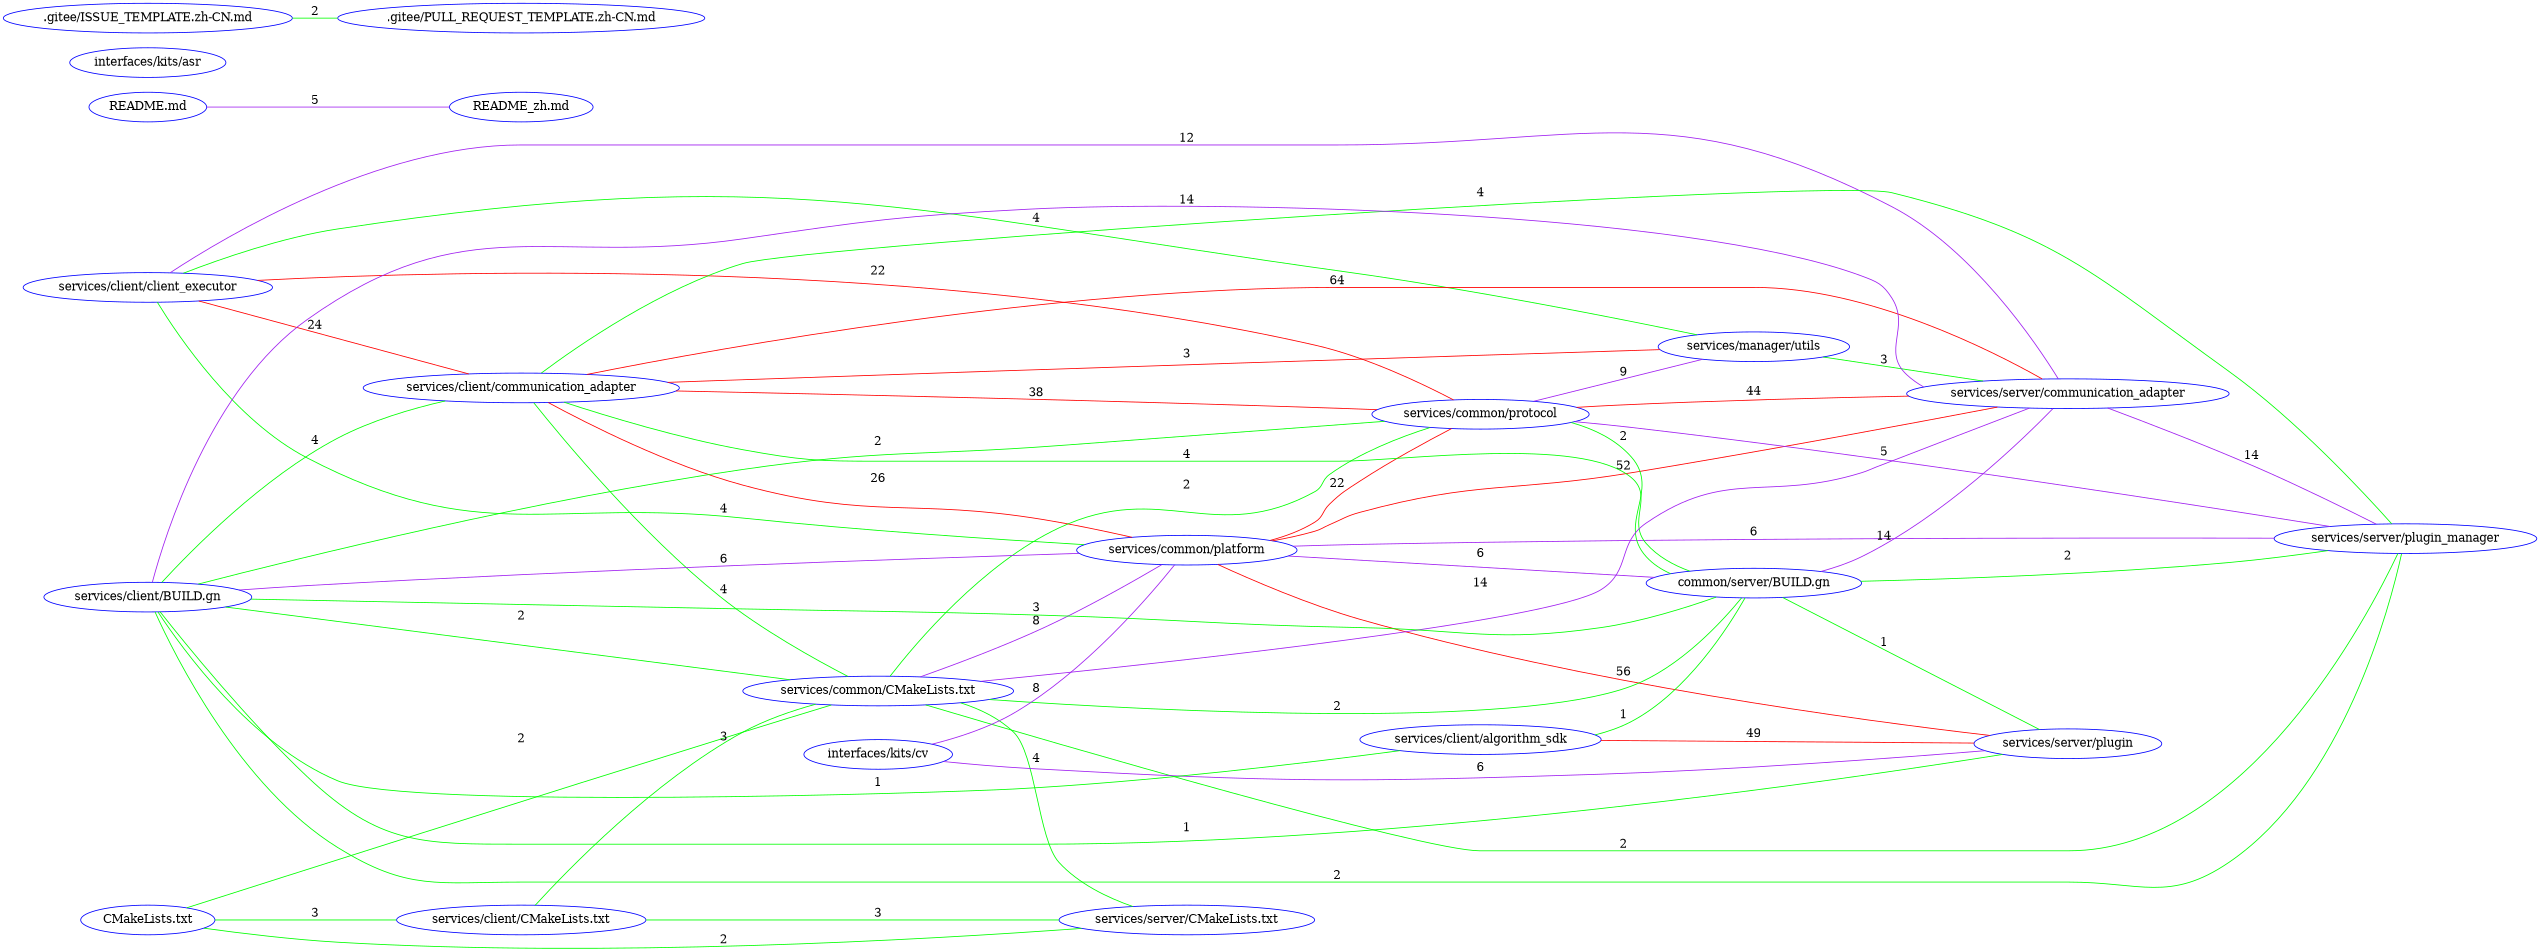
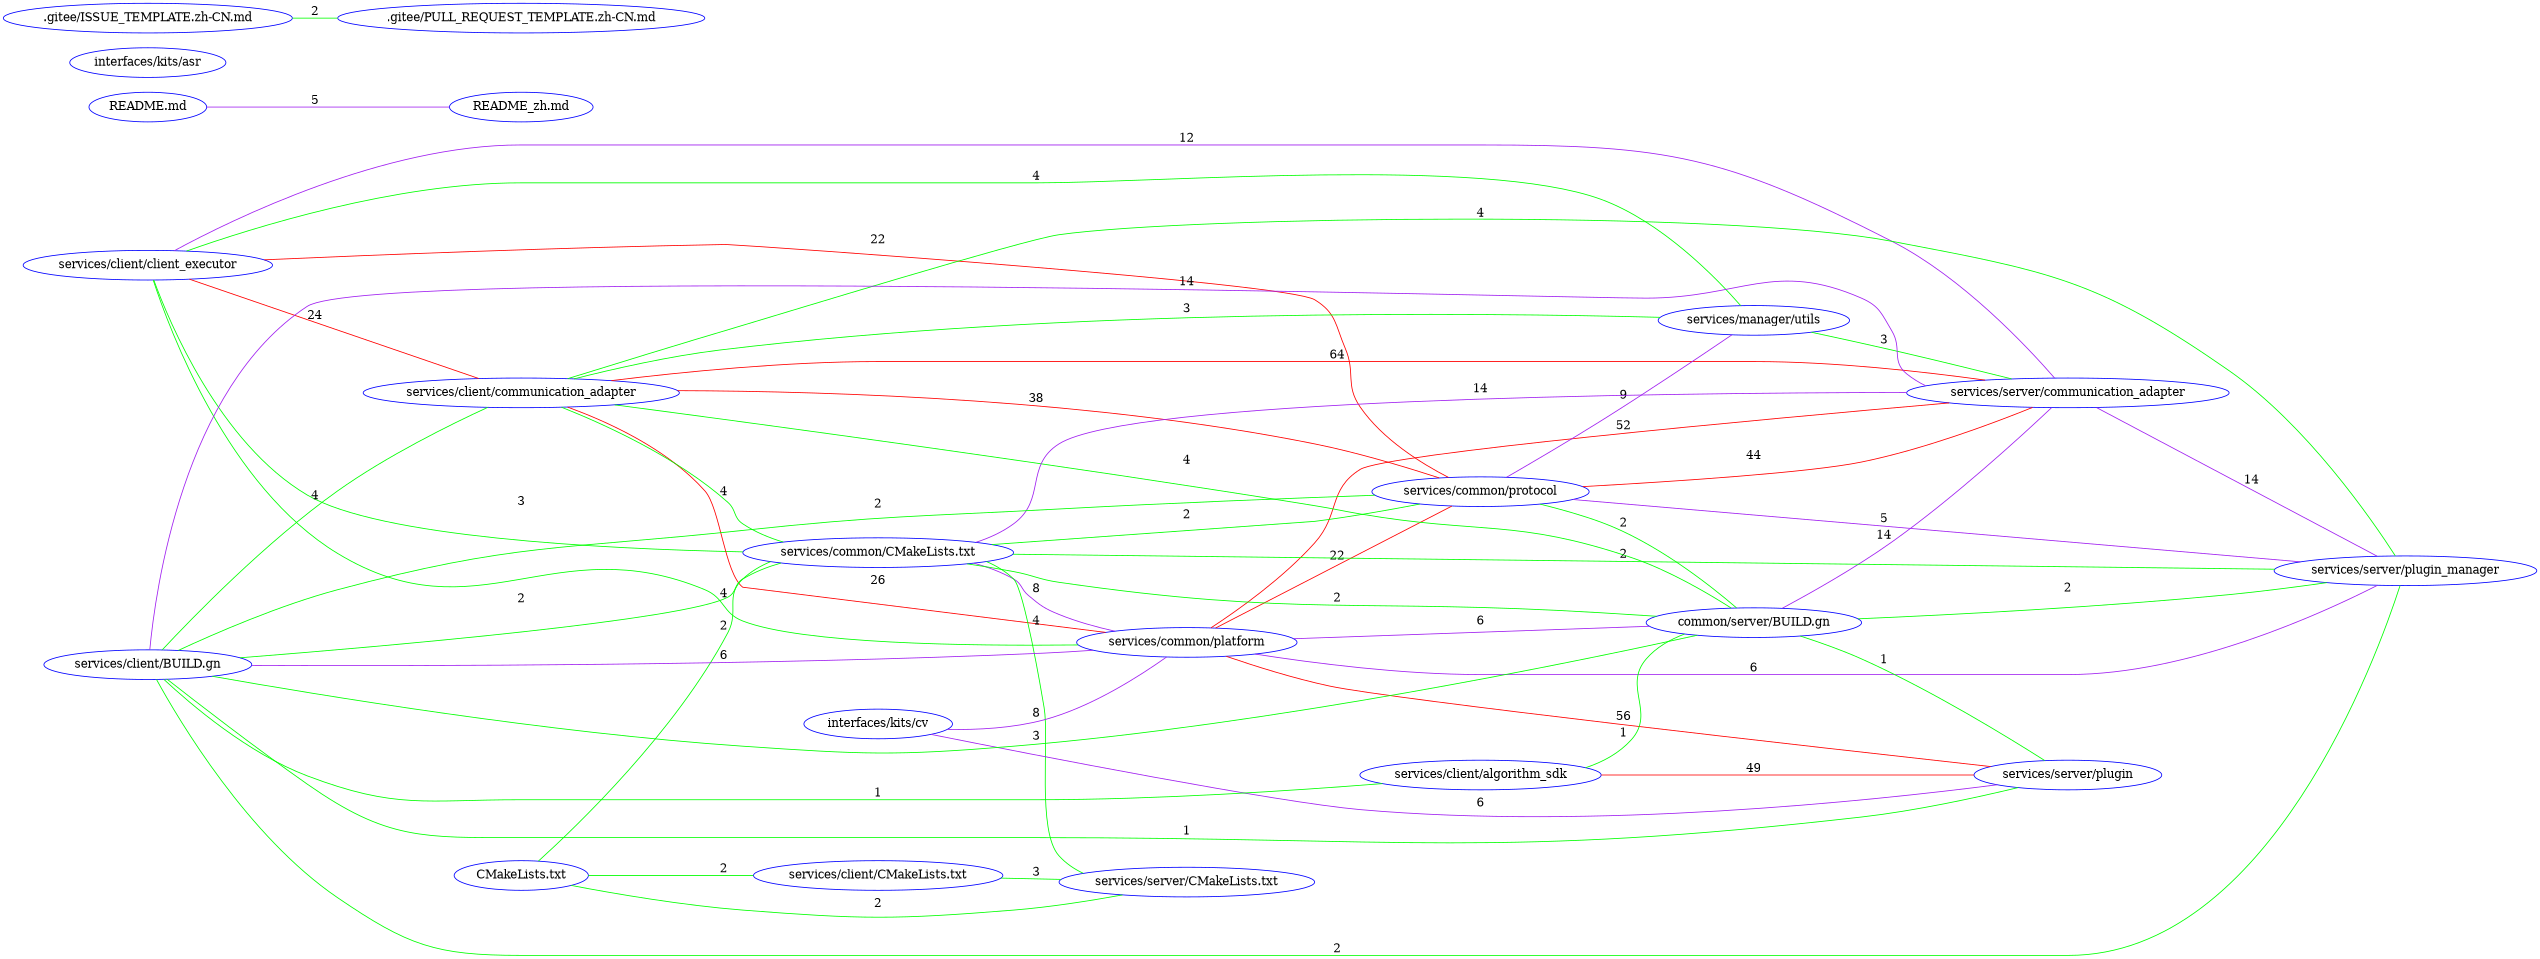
edge "services/manager/utils" -- "services/client/communication_adapter": color red -> green
edge "services/common/CMakeLists.txt" -- "services/client/CMakeLists.txt": now "services/common/CMakeLists.txt" -- "services/client/client_executor"
edge "CMakeLists.txt" -- "services/client/CMakeLists.txt": label "3" -> "2"
